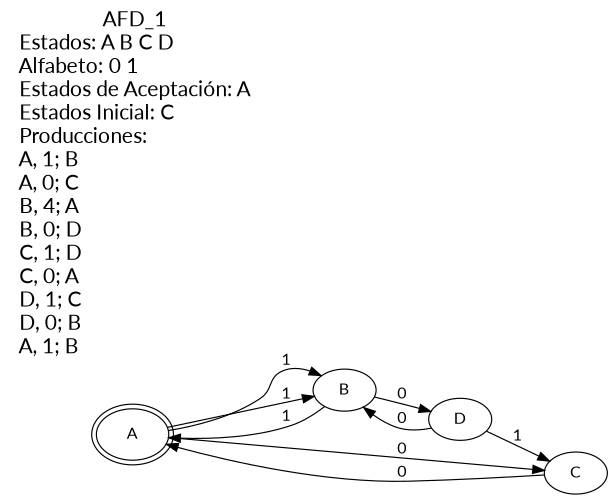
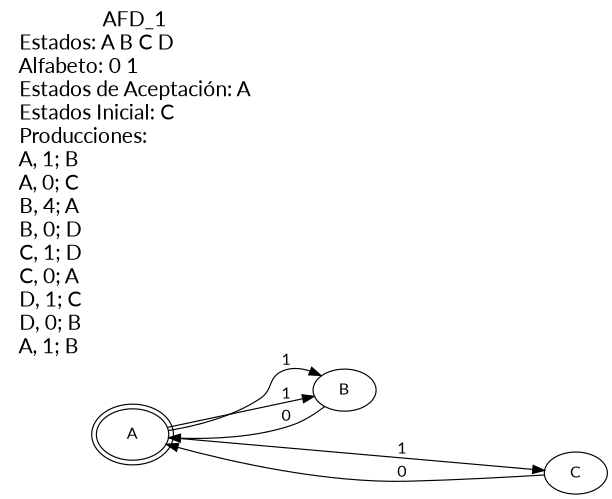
edge "B" -> "A": label "1" -> "0"
node "D": removed
edge "A" -> "C": label "0" -> "1"
